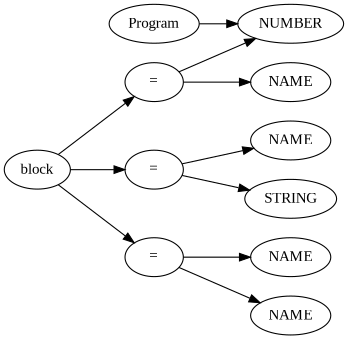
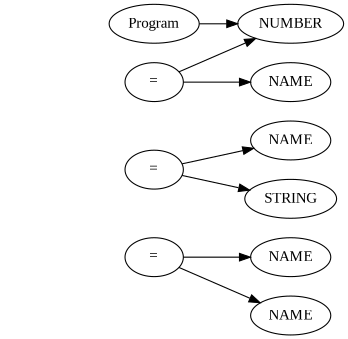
node "block": removed
